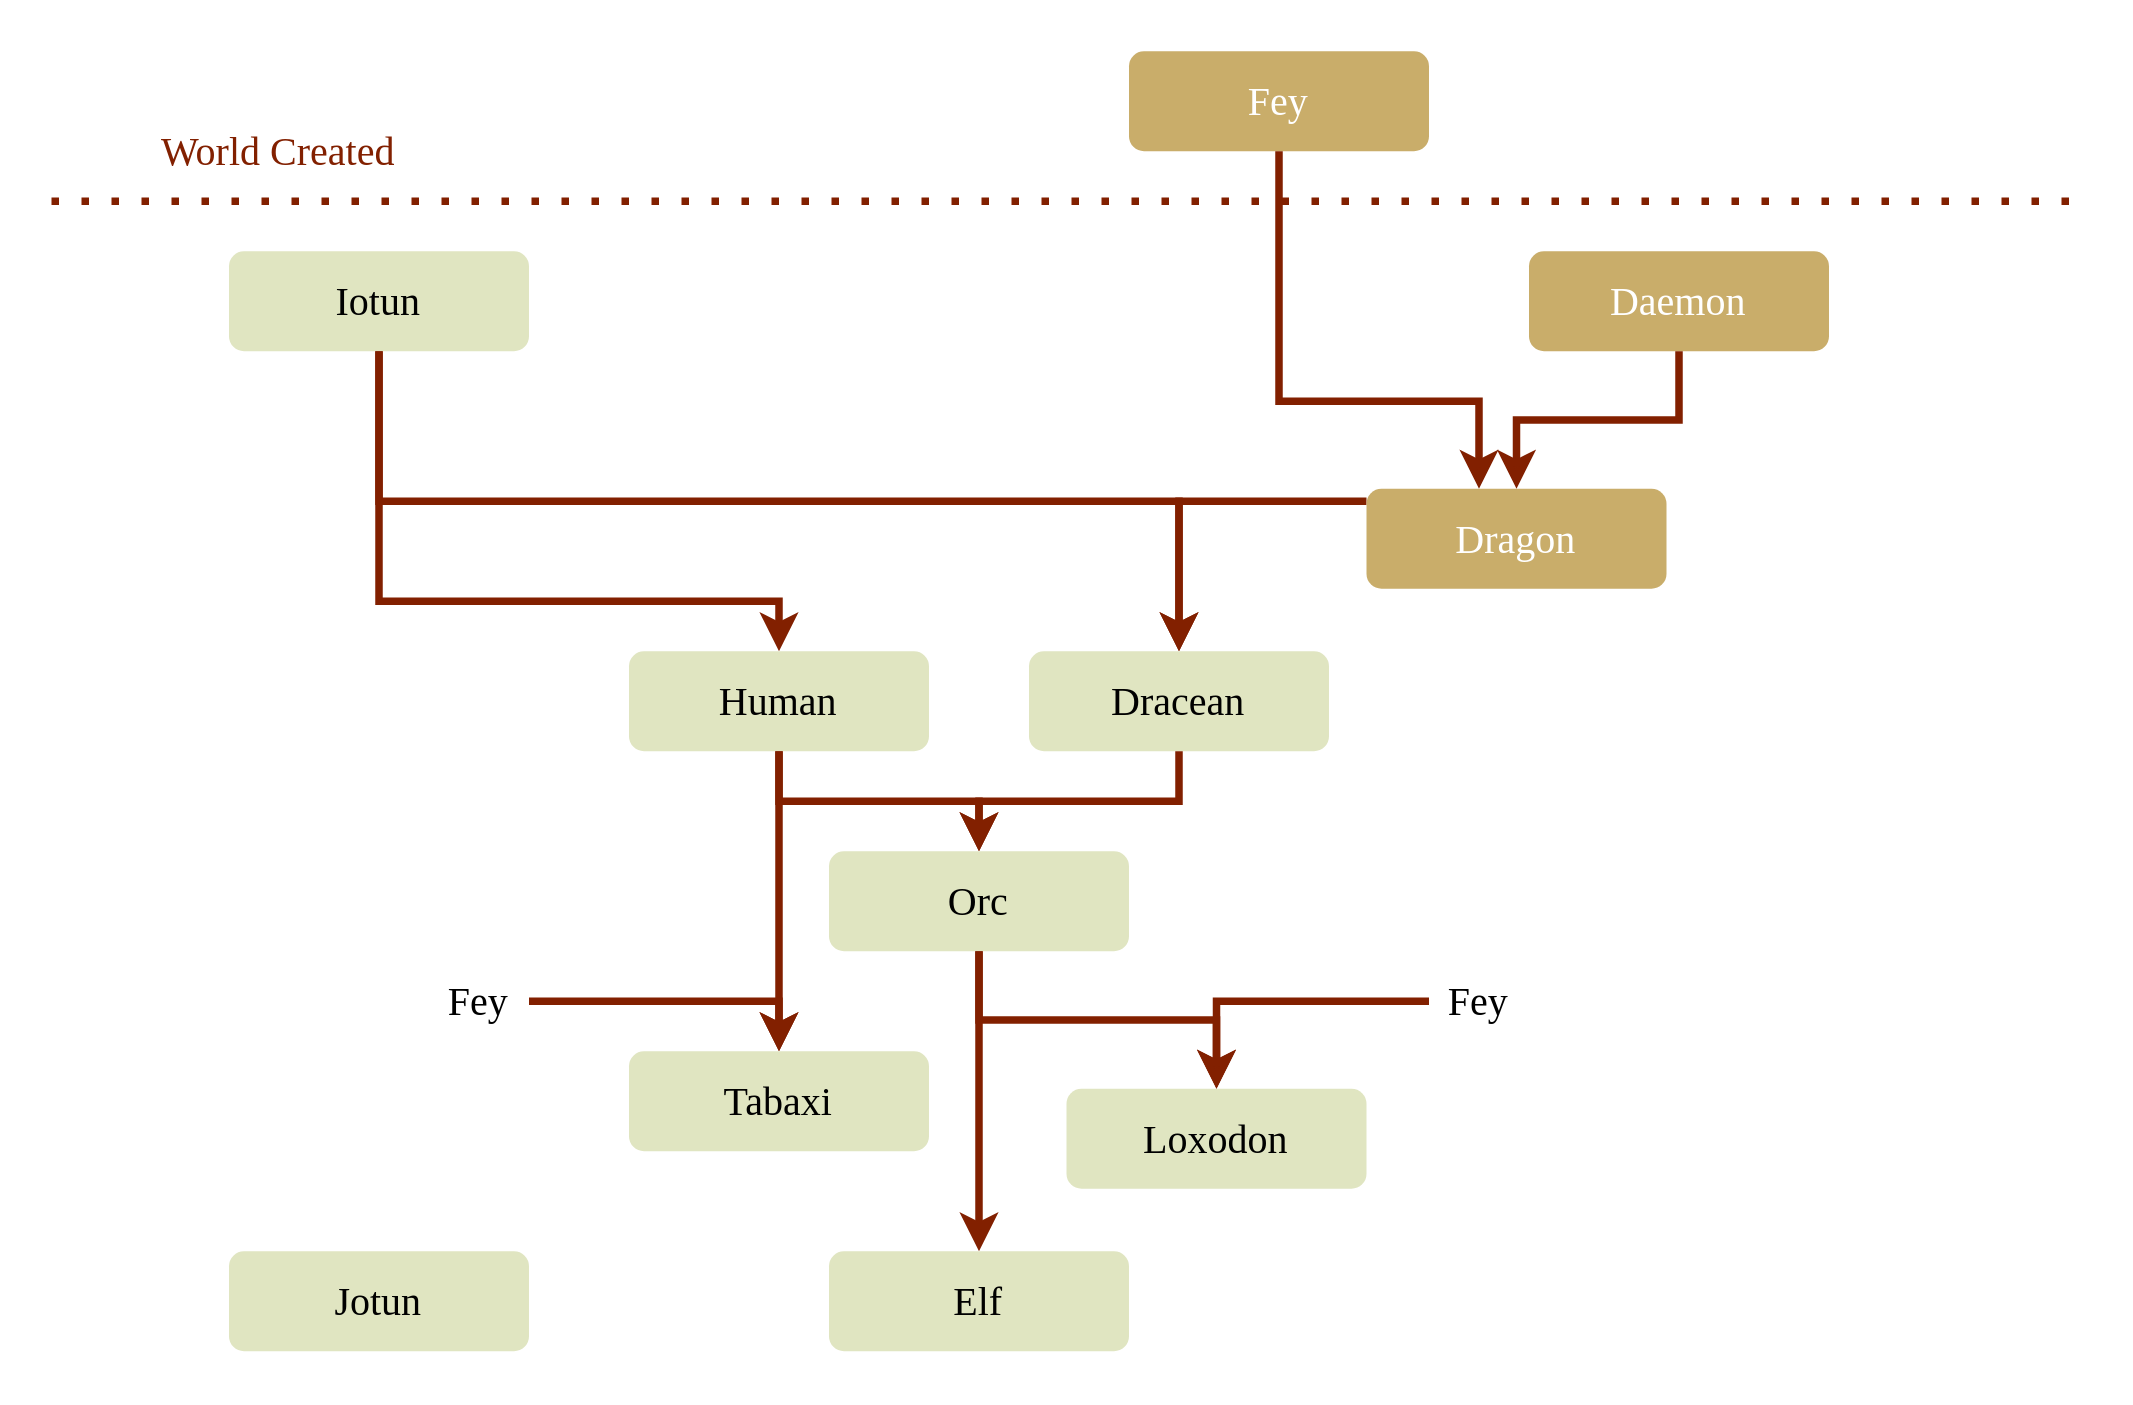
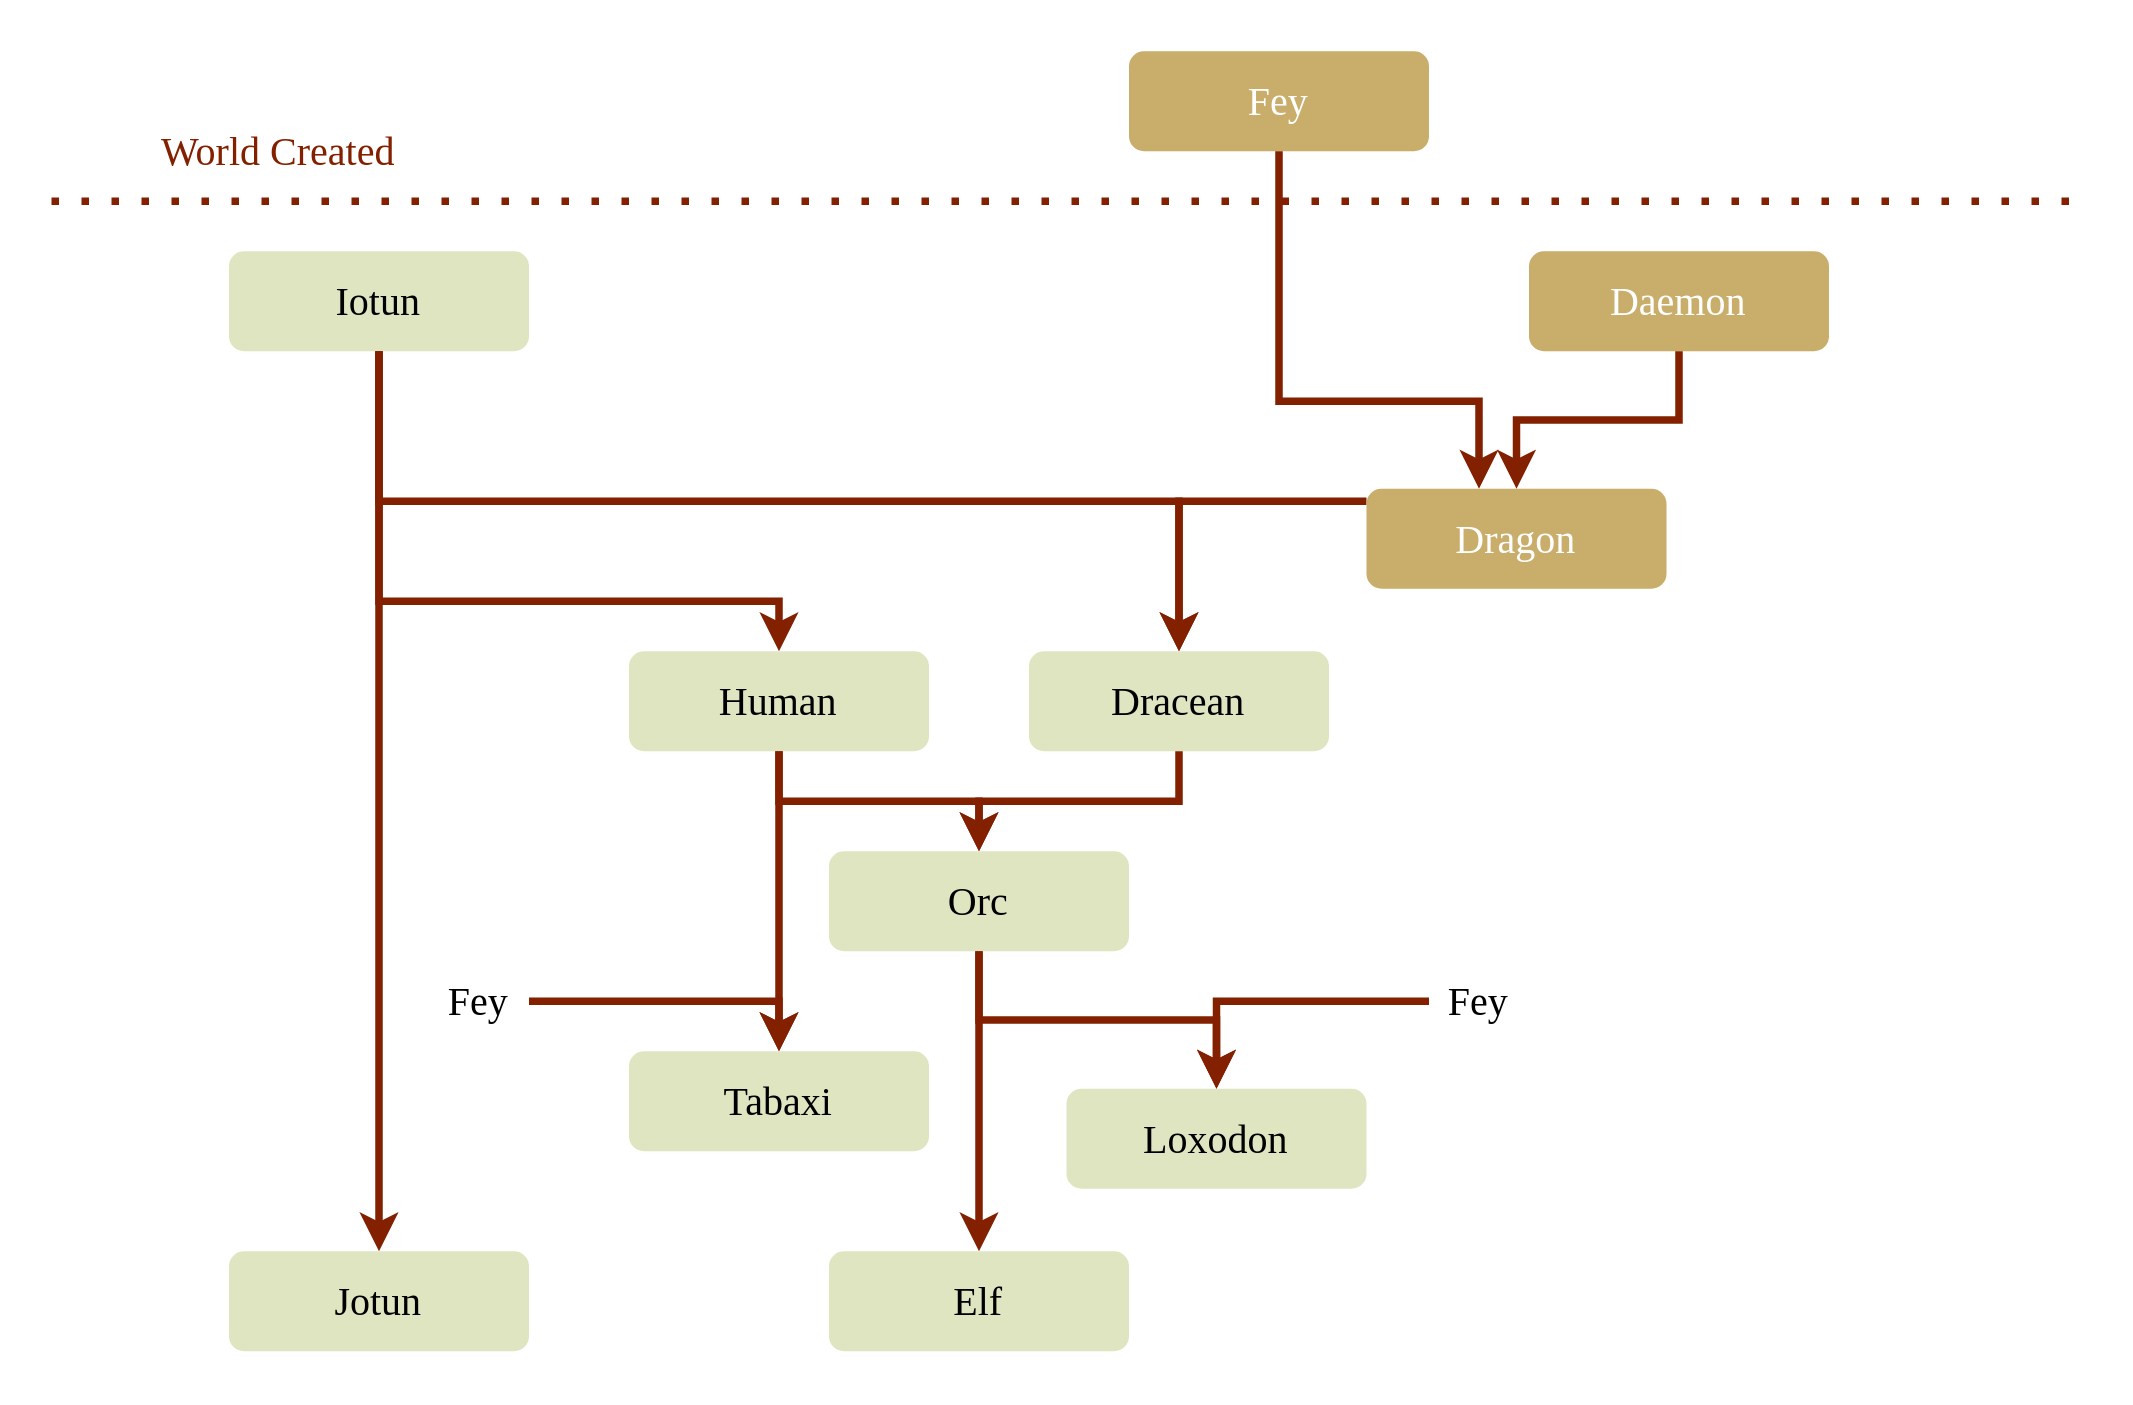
edge "Iotun" -> "Jotun": added
